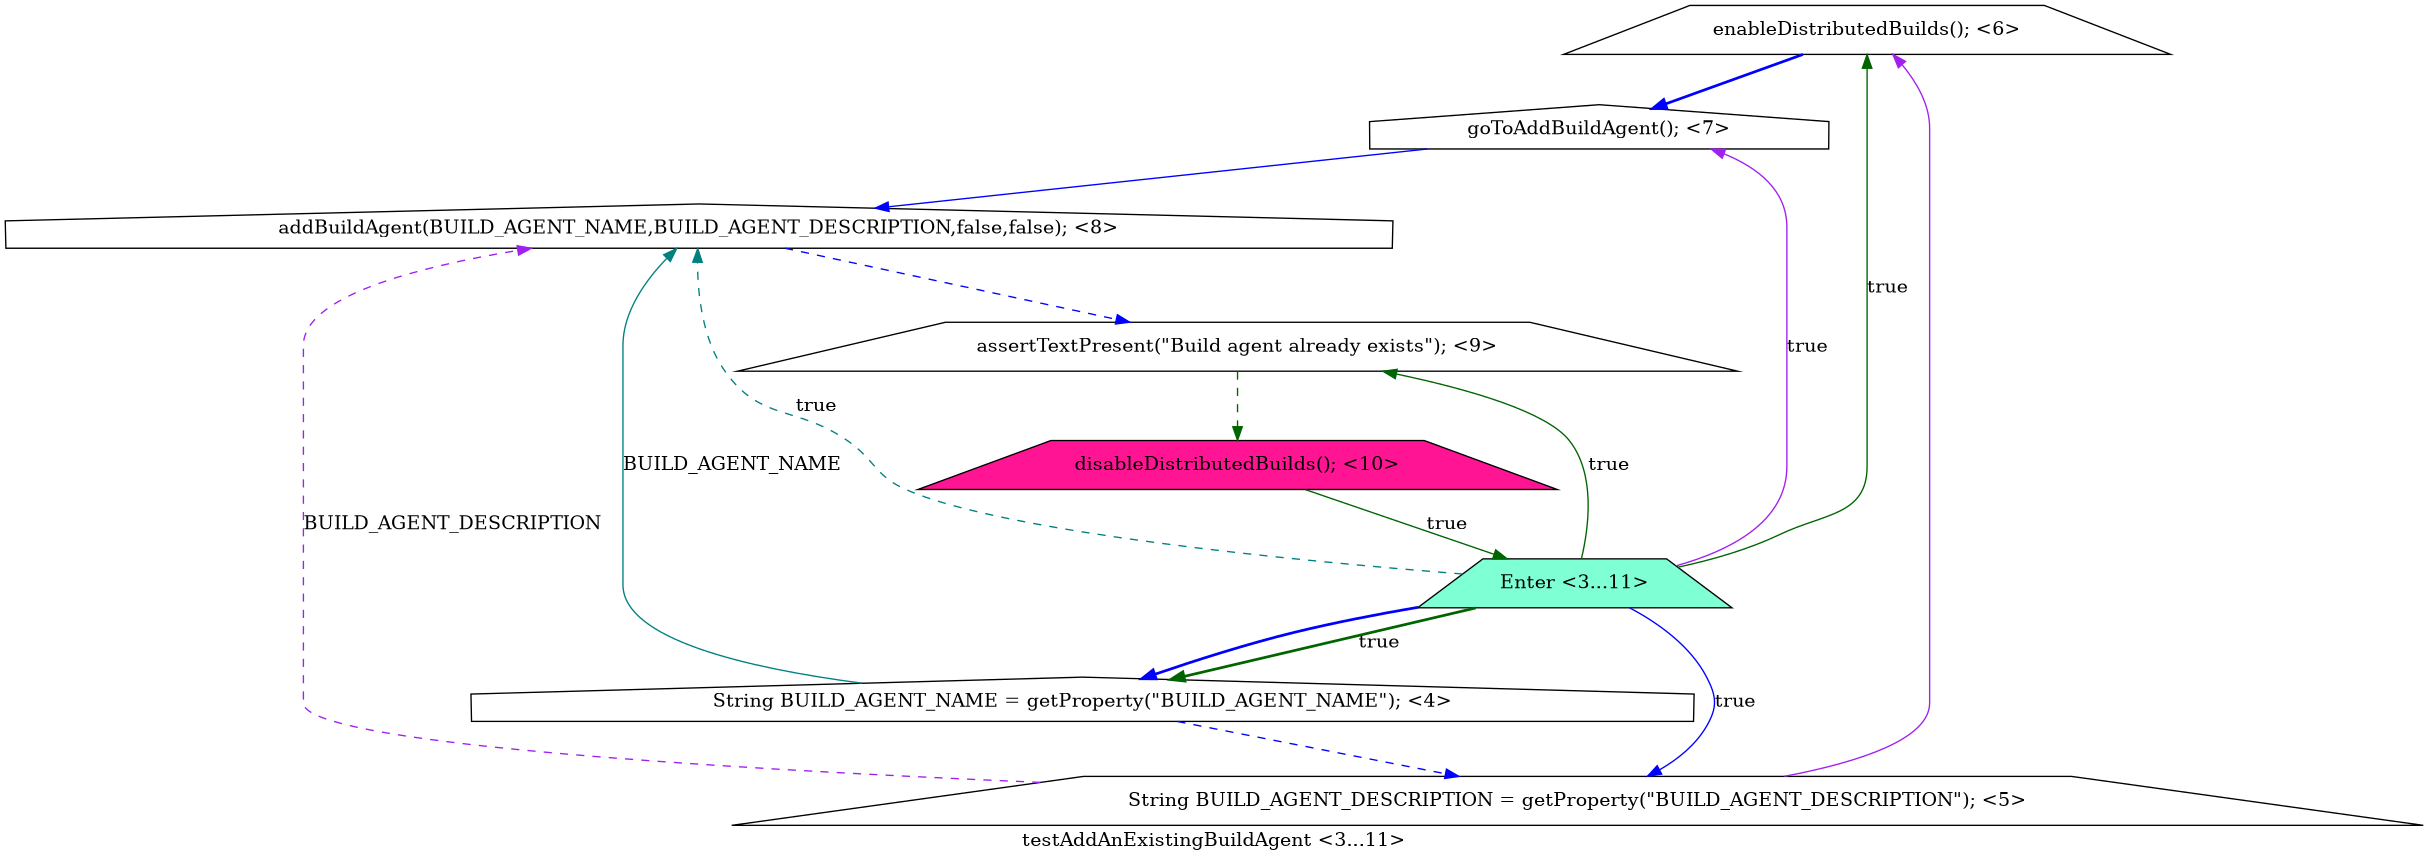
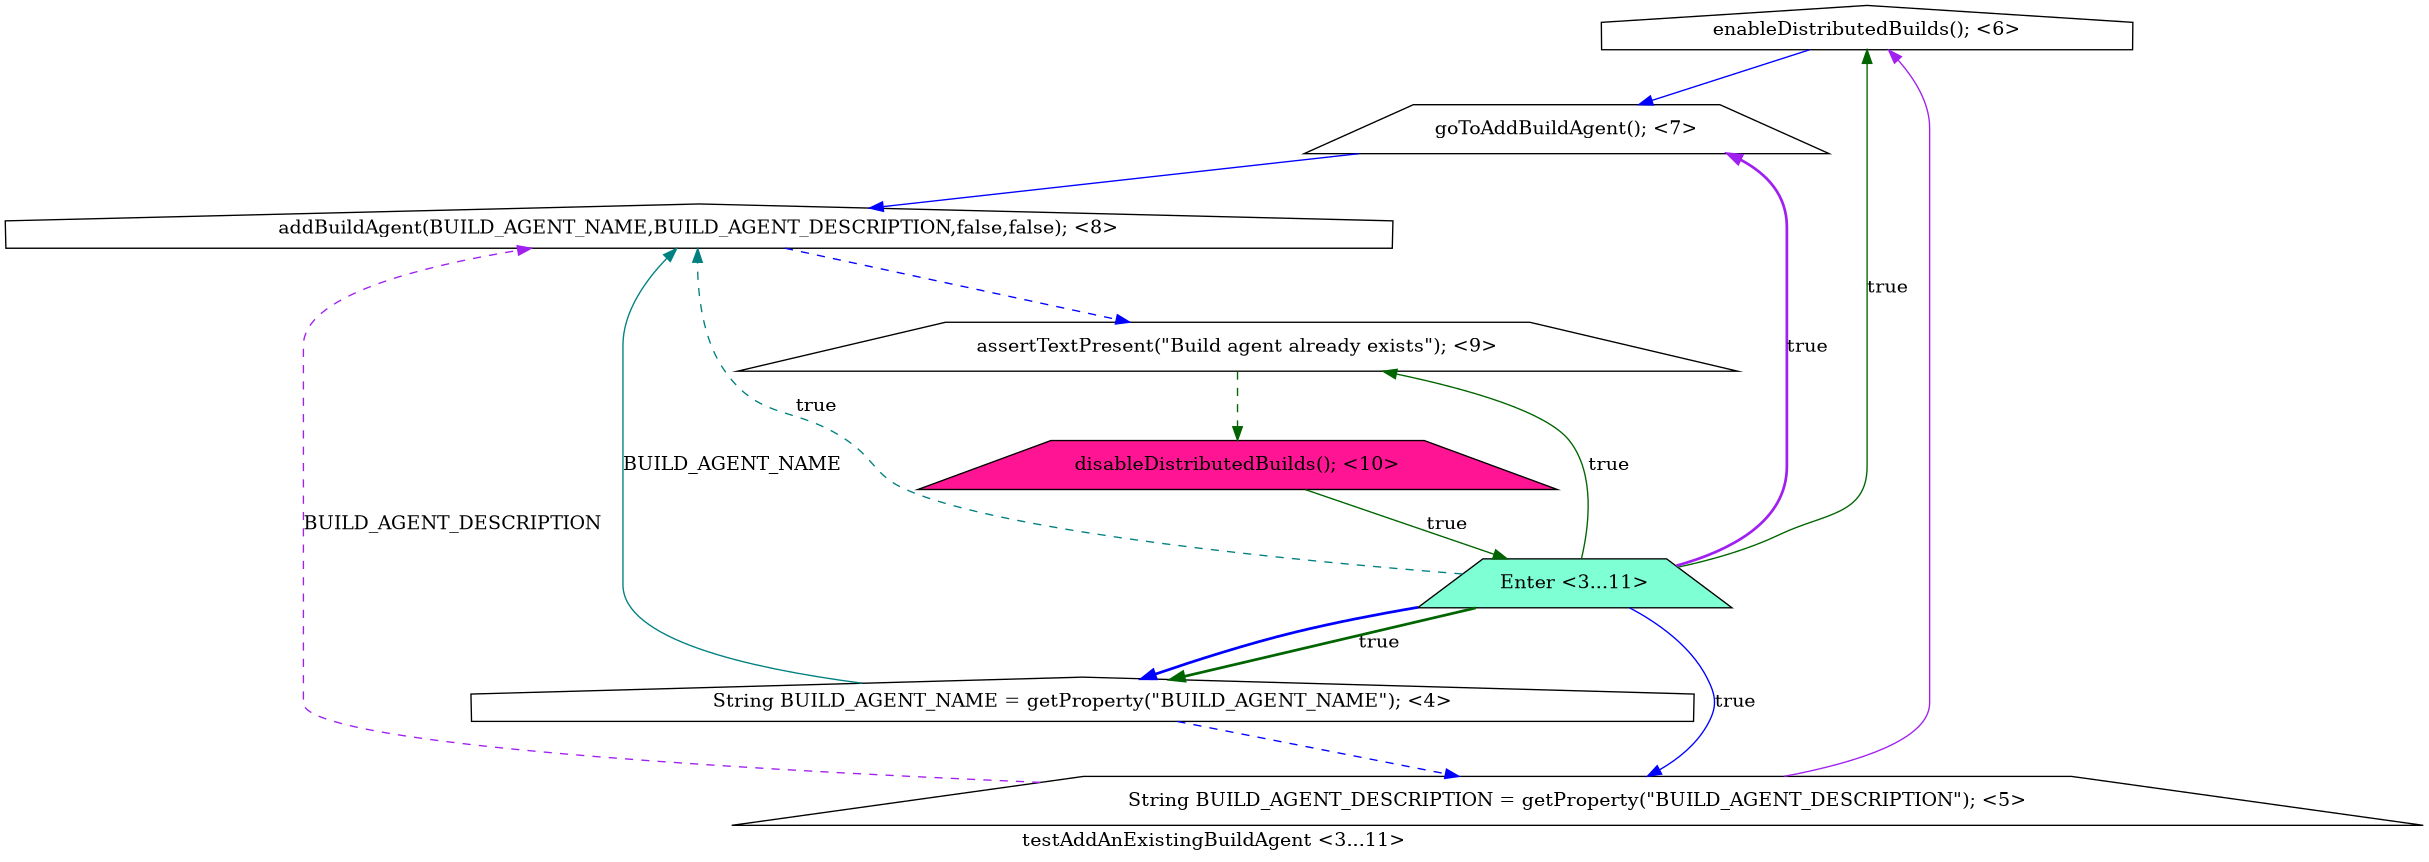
node "enableDistributedBuilds(); <6>": shape trapezium -> house
edge "enableDistributedBuilds(); <6>" -> "goToAddBuildAgent(); <7>": style bold -> solid
node "goToAddBuildAgent(); <7>": shape house -> trapezium
edge "Enter <3...11>" -> "goToAddBuildAgent(); <7>": style solid -> bold
